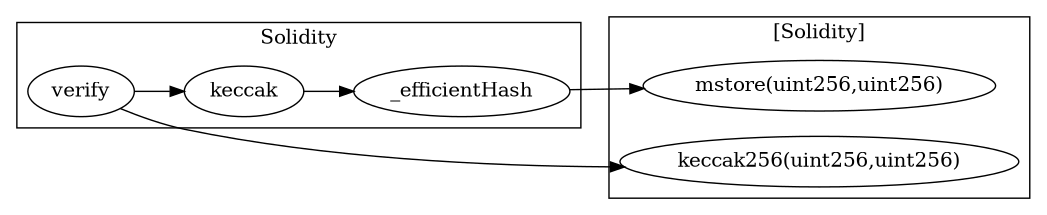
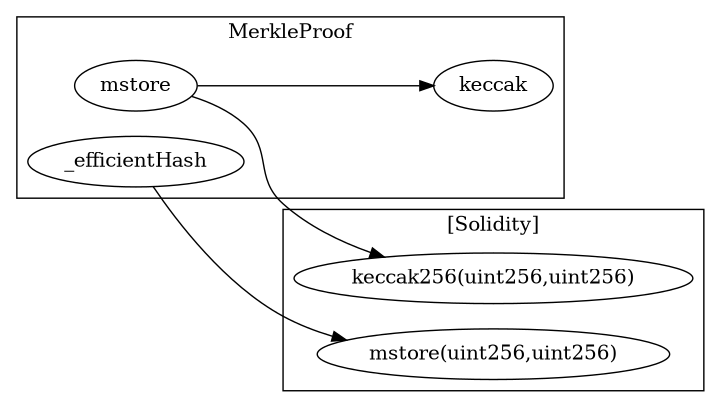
cluster "Solidity": label "Solidity" -> "MerkleProof"
node "verify": label "verify" -> "mstore"
edge "keccak" -> "_efficientHash": removed
